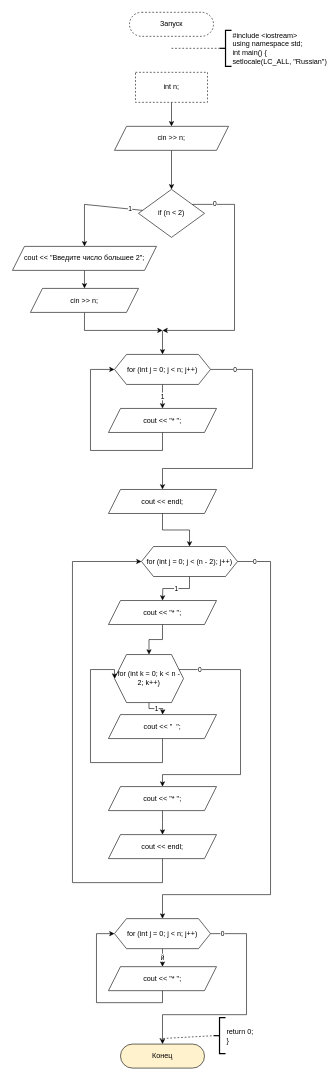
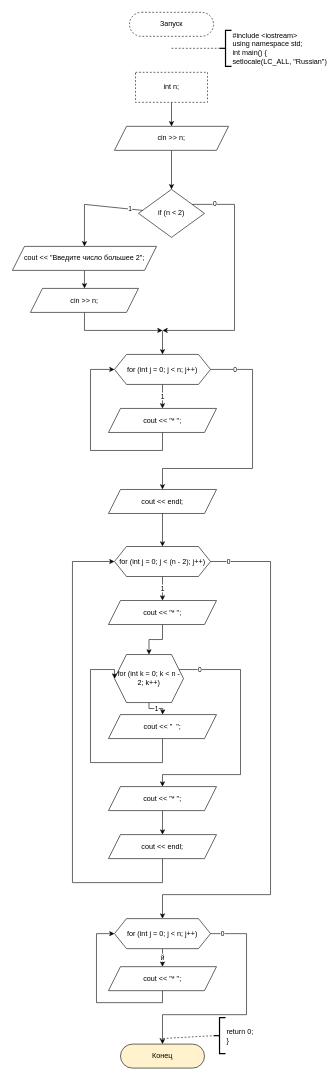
node "for (int j = 0; j < (n - 2); j++)": moved (189, 561) -> (162, 561)
